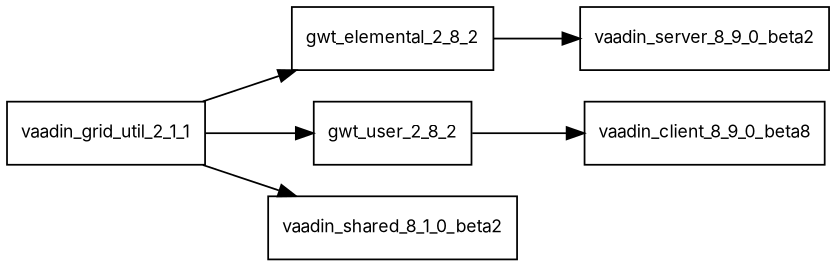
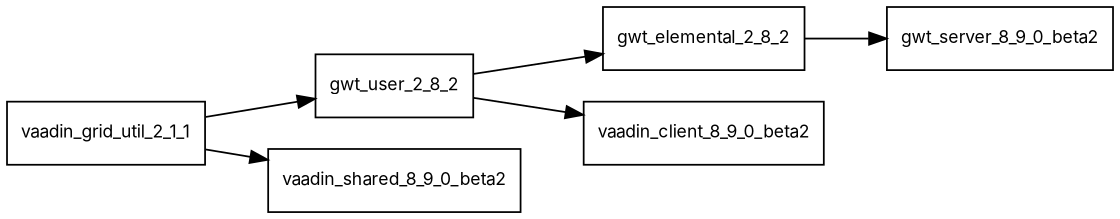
node "vaadin_server_8_9_0_beta2": label "vaadin_server_8_9_0_beta2" -> "gwt_server_8_9_0_beta2"
edge "vaadin_grid_util_2_1_1" -> "gwt_elemental_2_8_2": now "gwt_user_2_8_2" -> "gwt_elemental_2_8_2"
node "vaadin_client_8_9_0_beta8": label "vaadin_client_8_9_0_beta8" -> "vaadin_client_8_9_0_beta2"
node "vaadin_shared_8_1_0_beta2": label "vaadin_shared_8_1_0_beta2" -> "vaadin_shared_8_9_0_beta2"
